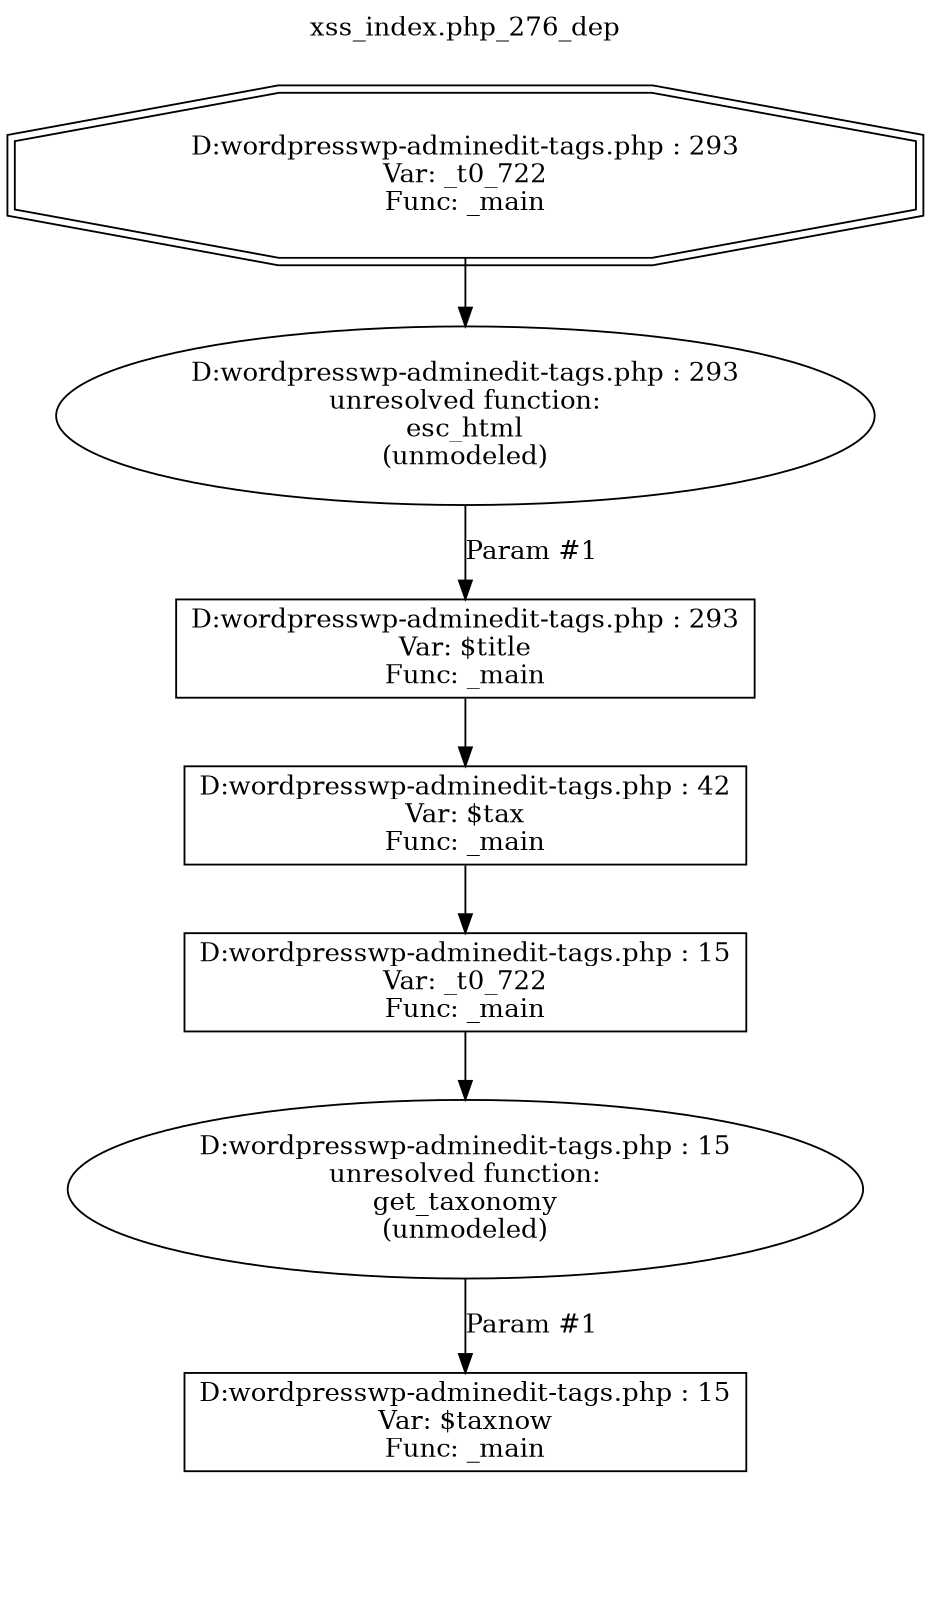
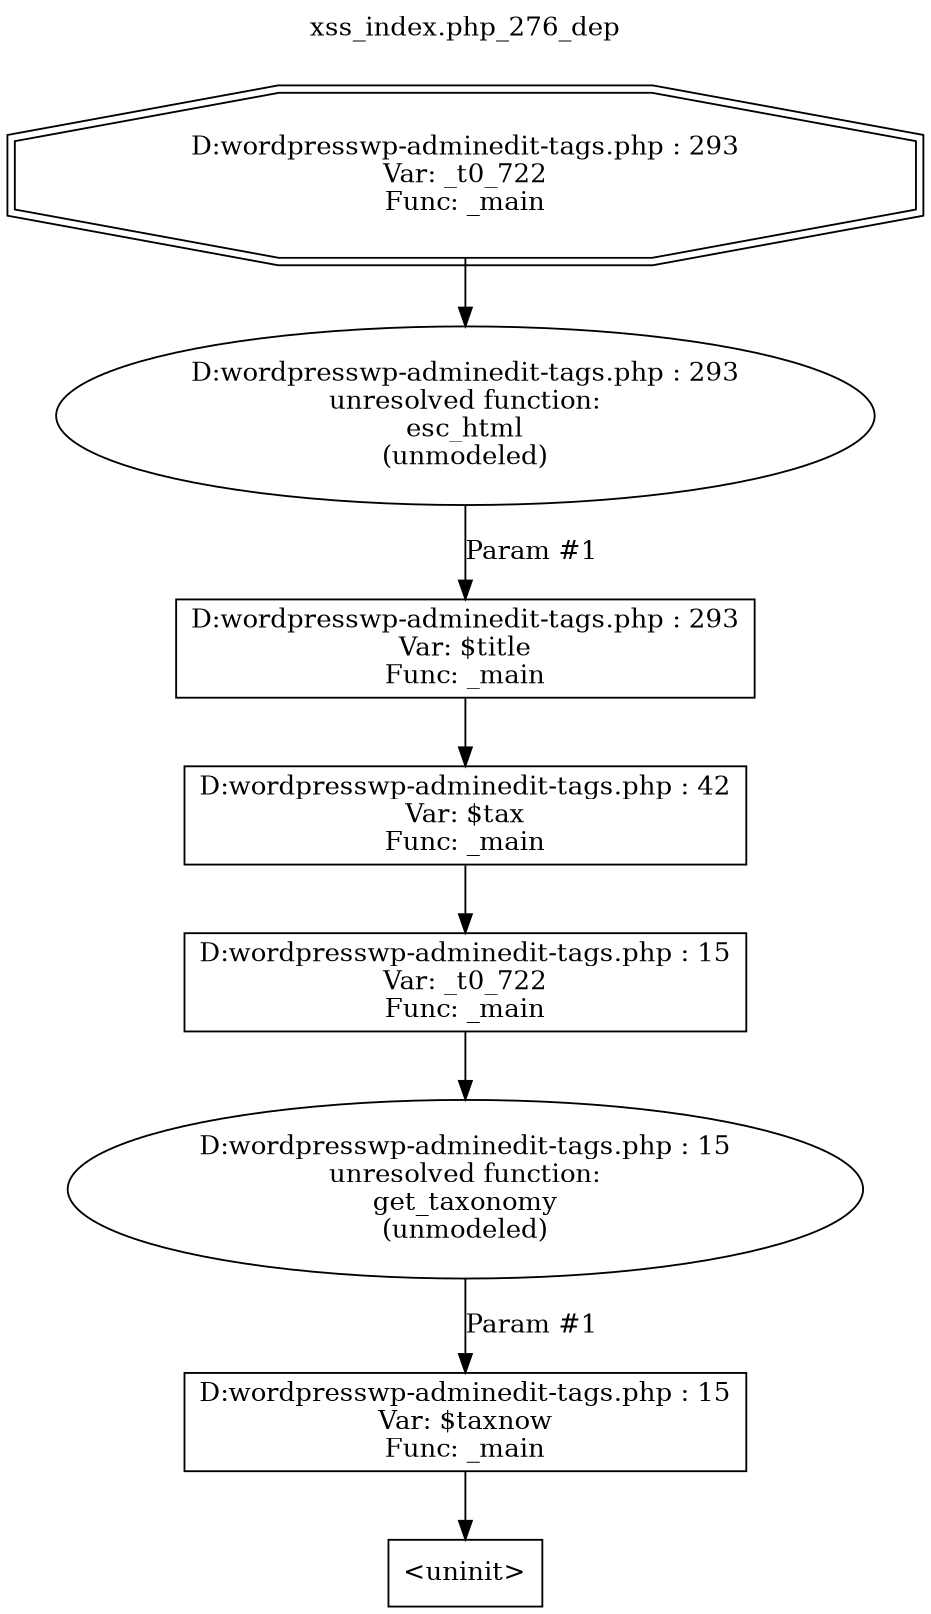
node "<uninit>": added
